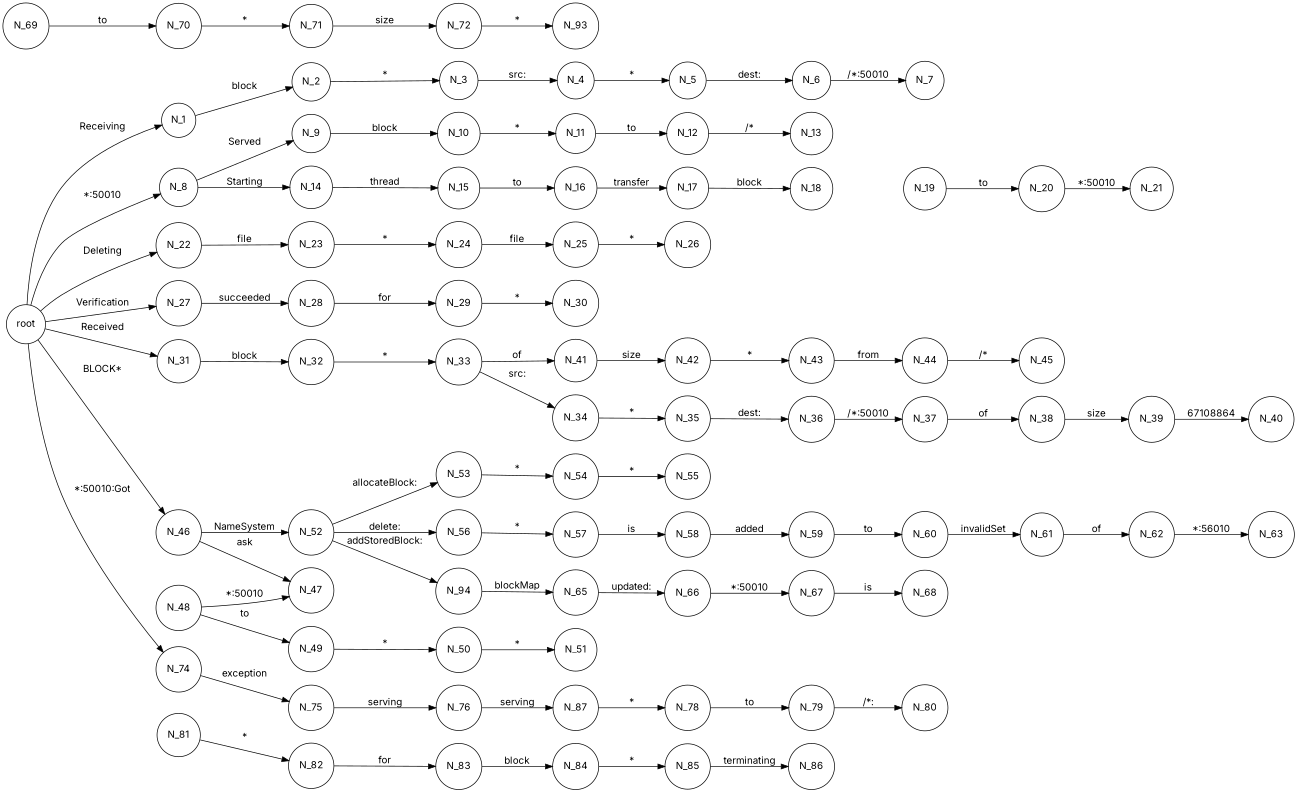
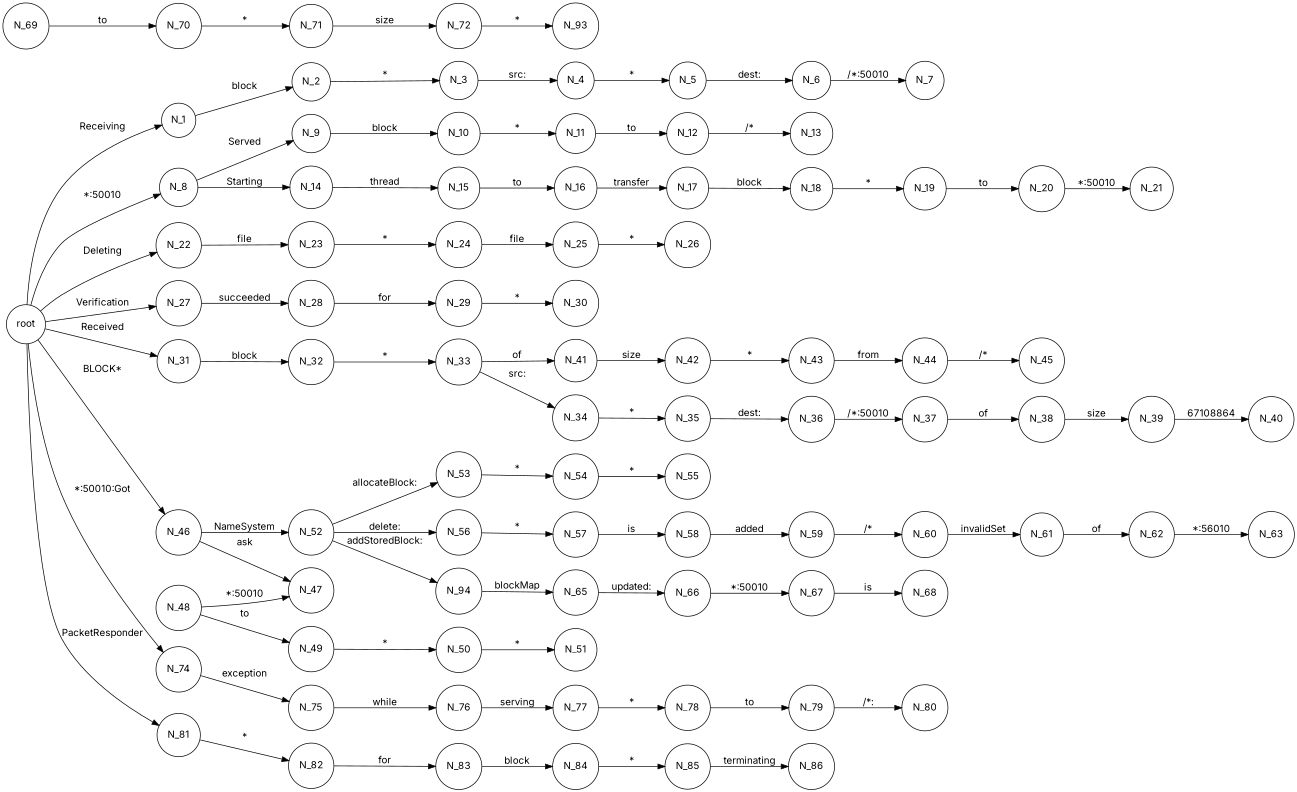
edge "N_18" -> "N_19": added, label "*"
edge "N_59" -> "N_60": label "to" -> "/*"
edge "root" -> "N_81": added, label "PacketResponder"
edge "N_75" -> "N_76": label "serving" -> "while"
node "N_87": label "N_87" -> "N_77"
